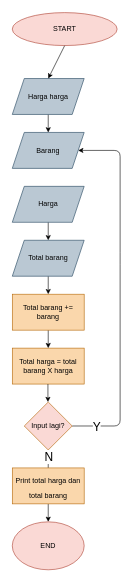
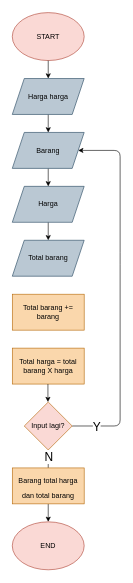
node "START": size 105x33 -> 72x48
edge "Barang" -> "Harga": added
edge "Total barang" -> "Total barang += barang": removed
edge "Total barang += barang" -> "Total harga = total barang X harga": removed
node "Print total harga dan total barang": label "Print total harga dan total barang" -> "Barang total harga dan total barang"
